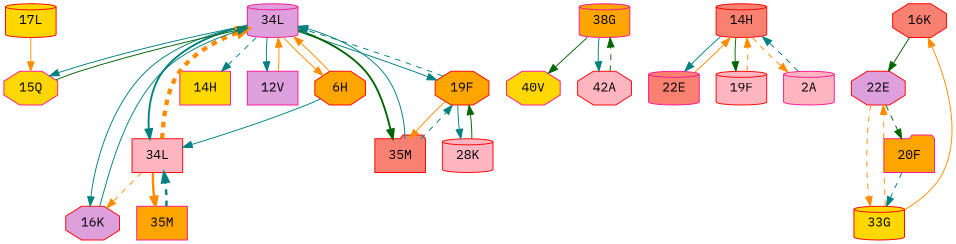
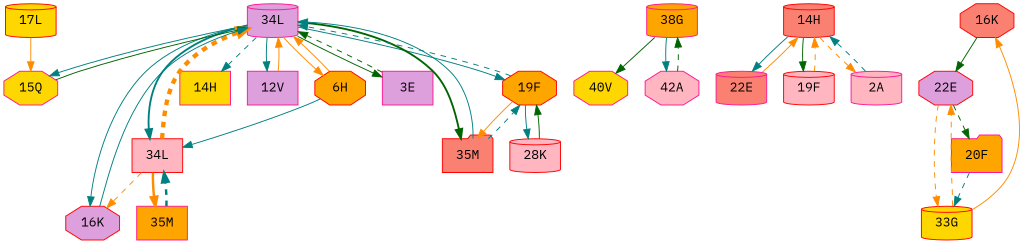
node "3E": added
node "42A": color red -> deeppink
